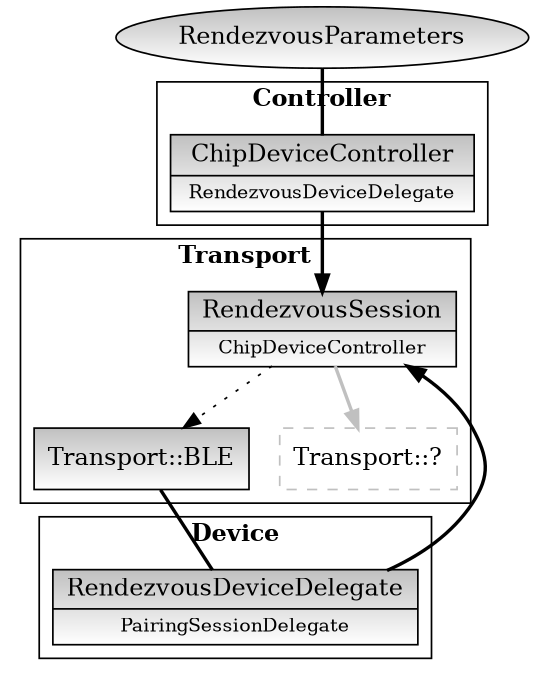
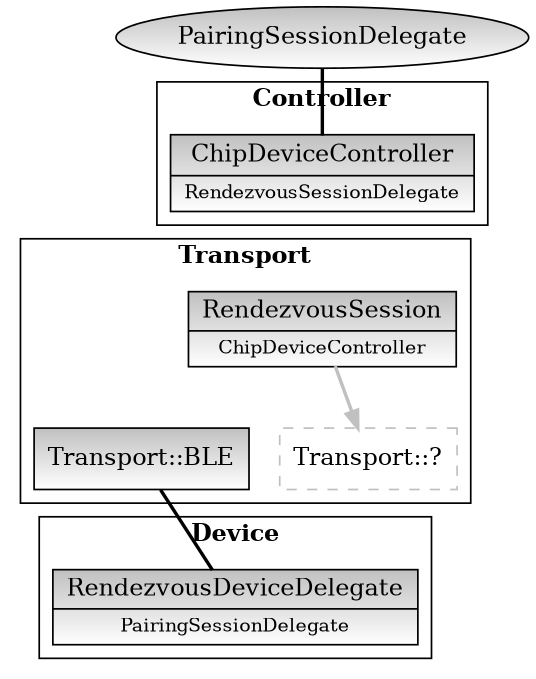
node "RendezvousParameters": label "RendezvousParameters" -> "PairingSessionDelegate"
node "ChipDeviceController": text "RendezvousDeviceDelegate" -> "RendezvousSessionDelegate"
edge "ChipDeviceController" -> "RendezvousSession": removed
edge "RendezvousSession" -> "Transport::BLE": removed
edge "RendezvousDeviceDelegate" -> "RendezvousSession": removed
